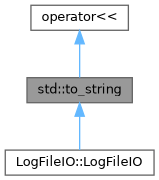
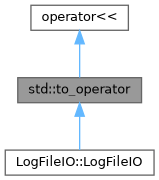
node "std::to_string": label "std::to_string" -> "std::to_operator"
